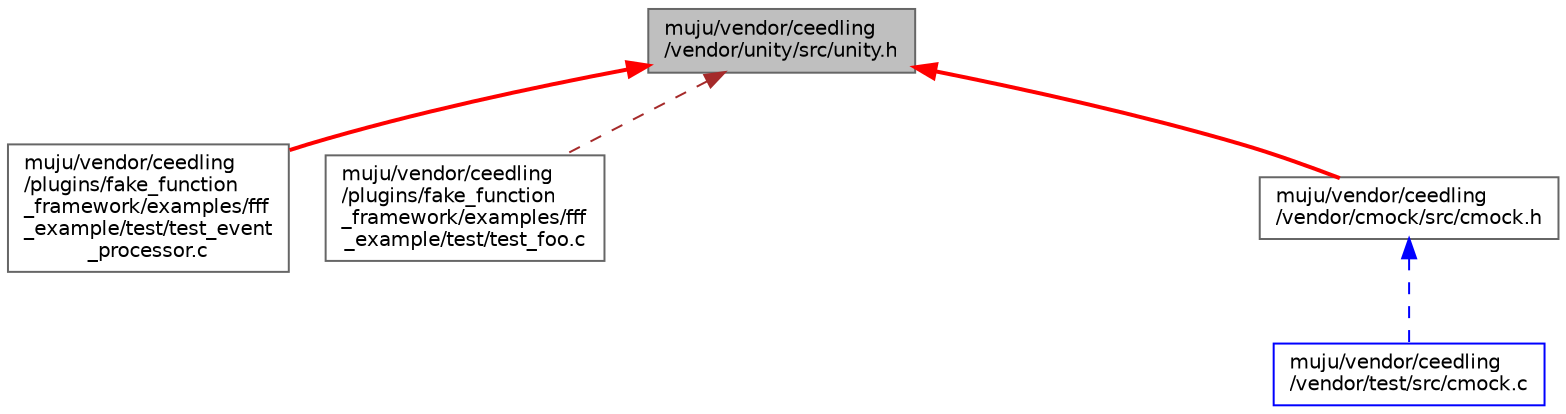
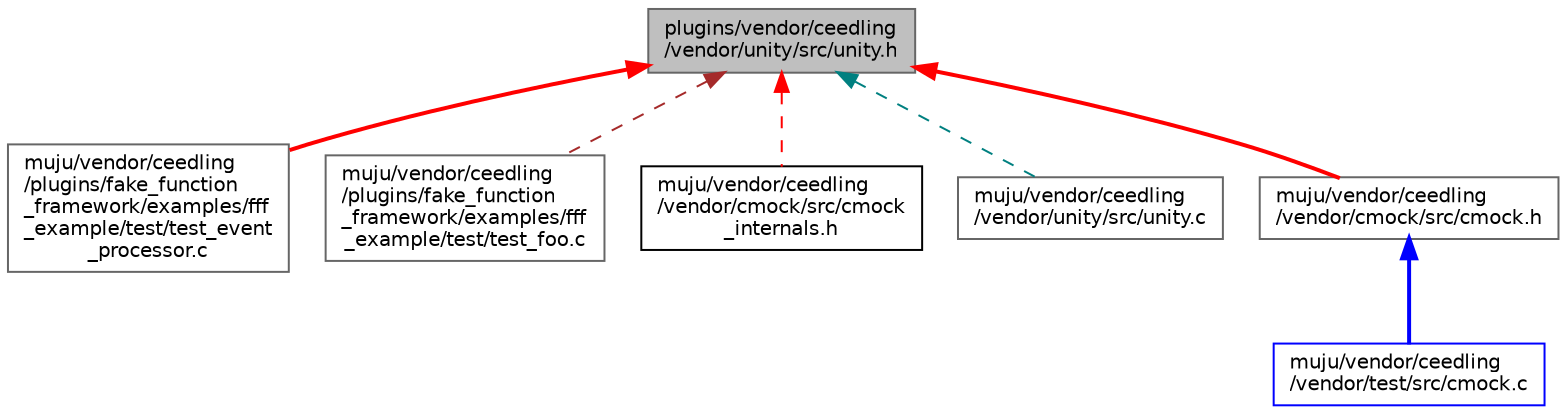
node "muju/vendor/ceedling /vendor/unity/src/unity.h": label "muju/vendor/ceedling /vendor/unity/src/unity.h" -> "plugins/vendor/ceedling /vendor/unity/src/unity.h"
node "muju/vendor/ceedling /vendor/cmock/src/cmock _internals.h": added
node "muju/vendor/ceedling /vendor/unity/src/unity.c": added
edge "muju/vendor/ceedling /vendor/test/src/cmock.c" -> "muju/vendor/ceedling /vendor/cmock/src/cmock.h": style dashed -> bold
